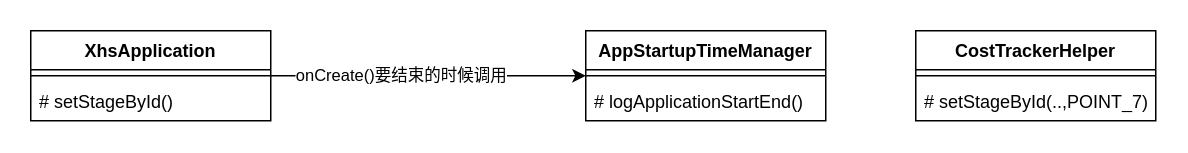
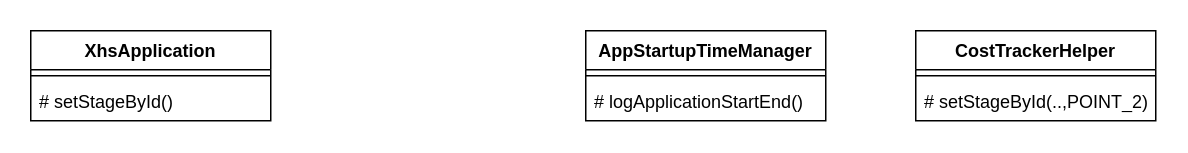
edge "XhsApplication" -> "AppStartupTimeManager": removed, label "onCreate()要结束的时候调用"
node "# setStageById(..,POINT_7)": label "# setStageById(..,POINT_7)" -> "# setStageById(..,POINT_2)"
